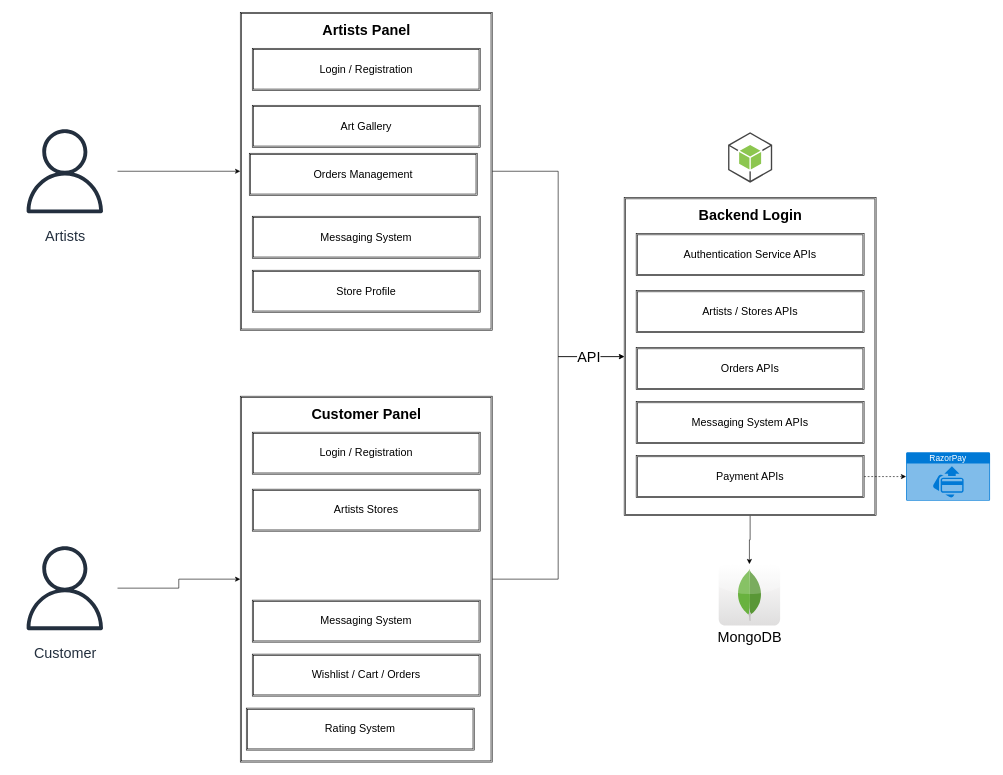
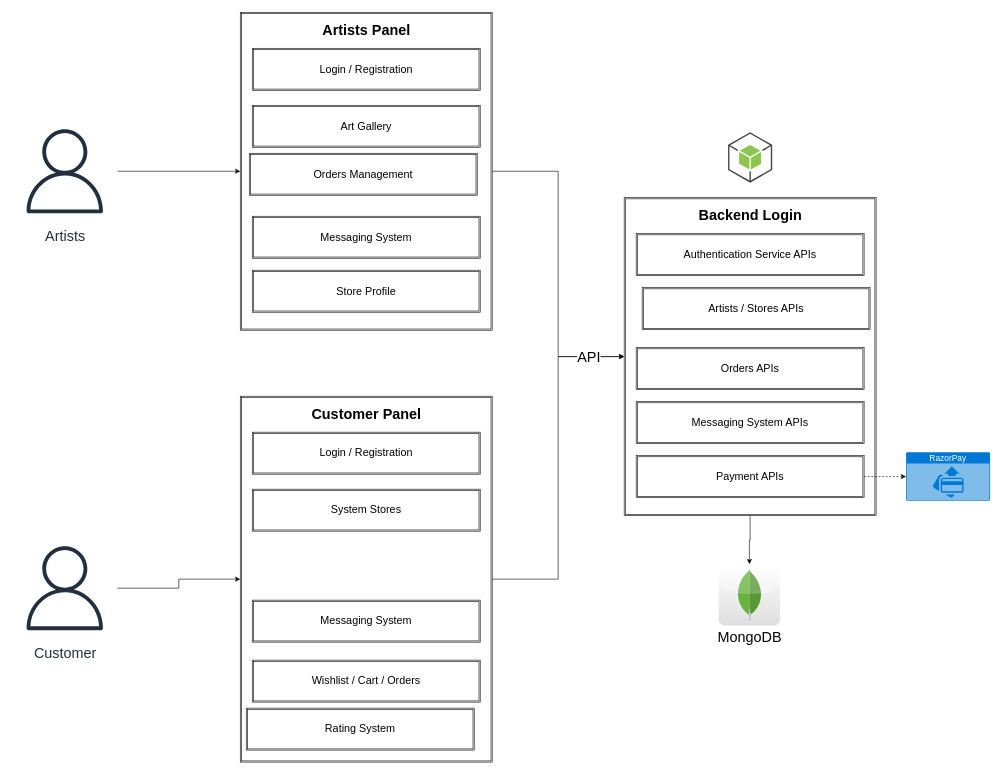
node "Artists / Stores APIs": moved (750, 312) -> (756, 309)
node "Artists Stores": label "Artists Stores" -> "System Stores"
node "Wishlist / Cart / Orders": moved (366, 675) -> (366, 681)
